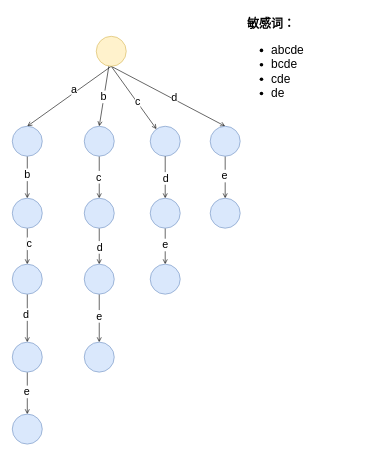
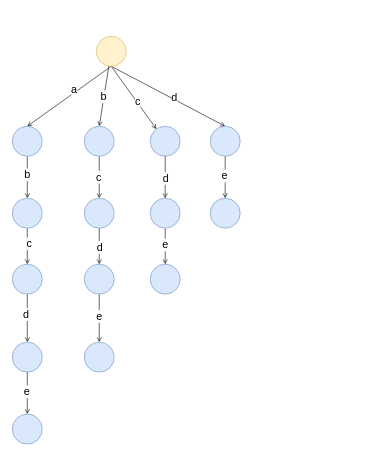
node "敏感词： abcde bcde cde de": removed
